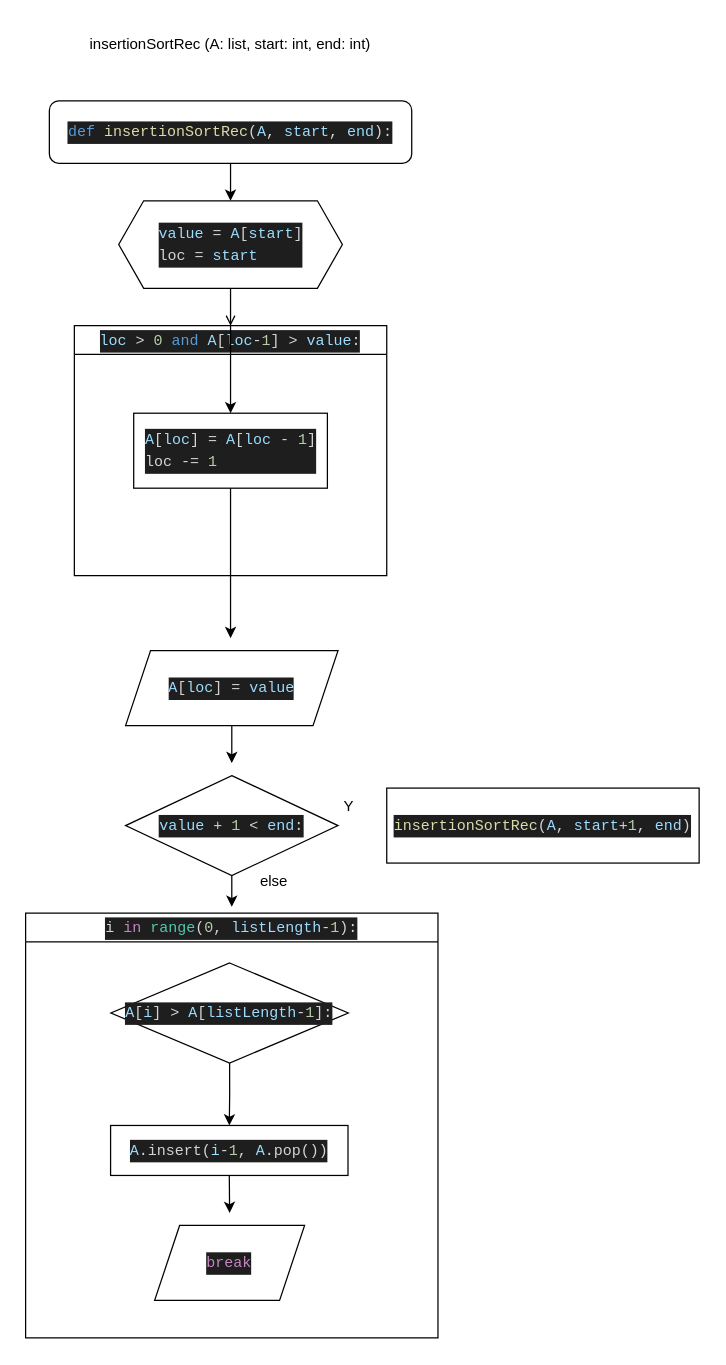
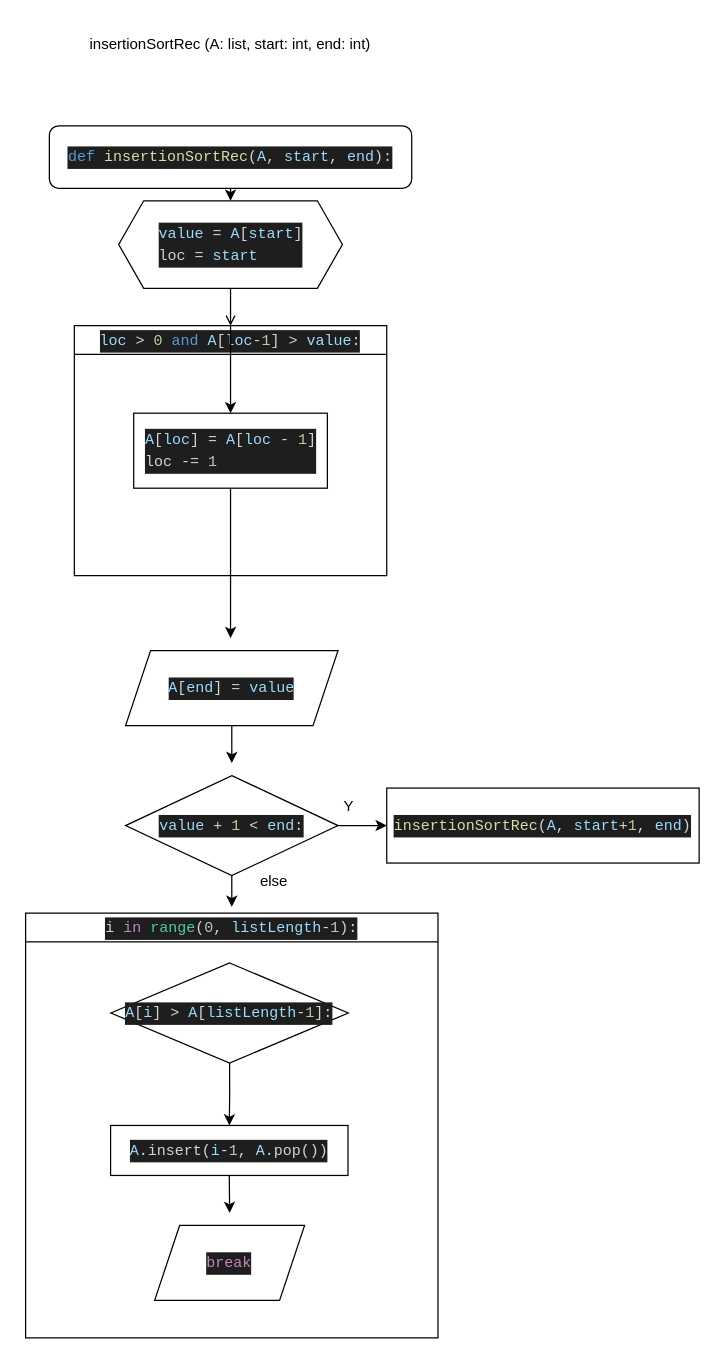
node "def insertionSortRec(A, start, end):": moved (231, 132) -> (231, 157)
node "A[loc] = value": label "A[loc] = value" -> "A[end] = value"
edge "value + 1 < end:" -> "insertionSortRec(A, start+1, end)": added
